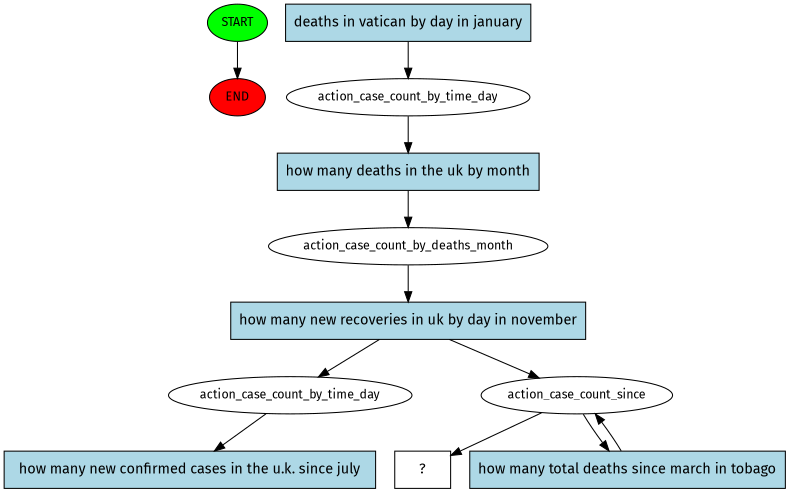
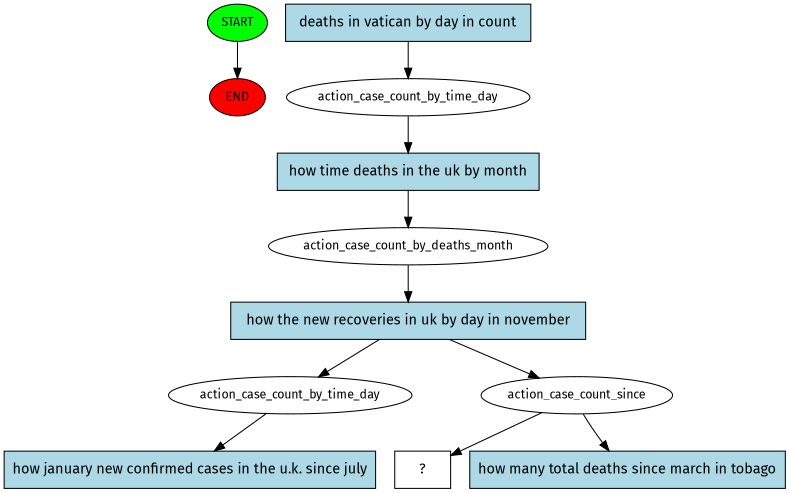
node "deaths in vatican by day in january": label "deaths in vatican by day in january" -> "deaths in vatican by day in count"
node "how many deaths in the uk by month": label "how many deaths in the uk by month" -> "how time deaths in the uk by month"
node "how many new recoveries in uk by day in november": label "how many new recoveries in uk by day in november" -> "how the new recoveries in uk by day in november"
edge "how many total deaths since march in tobago" -> "action_case_count_since": removed
node "how many new confirmed cases in the u.k. since july": label "how many new confirmed cases in the u.k. since july" -> "how january new confirmed cases in the u.k. since july"
